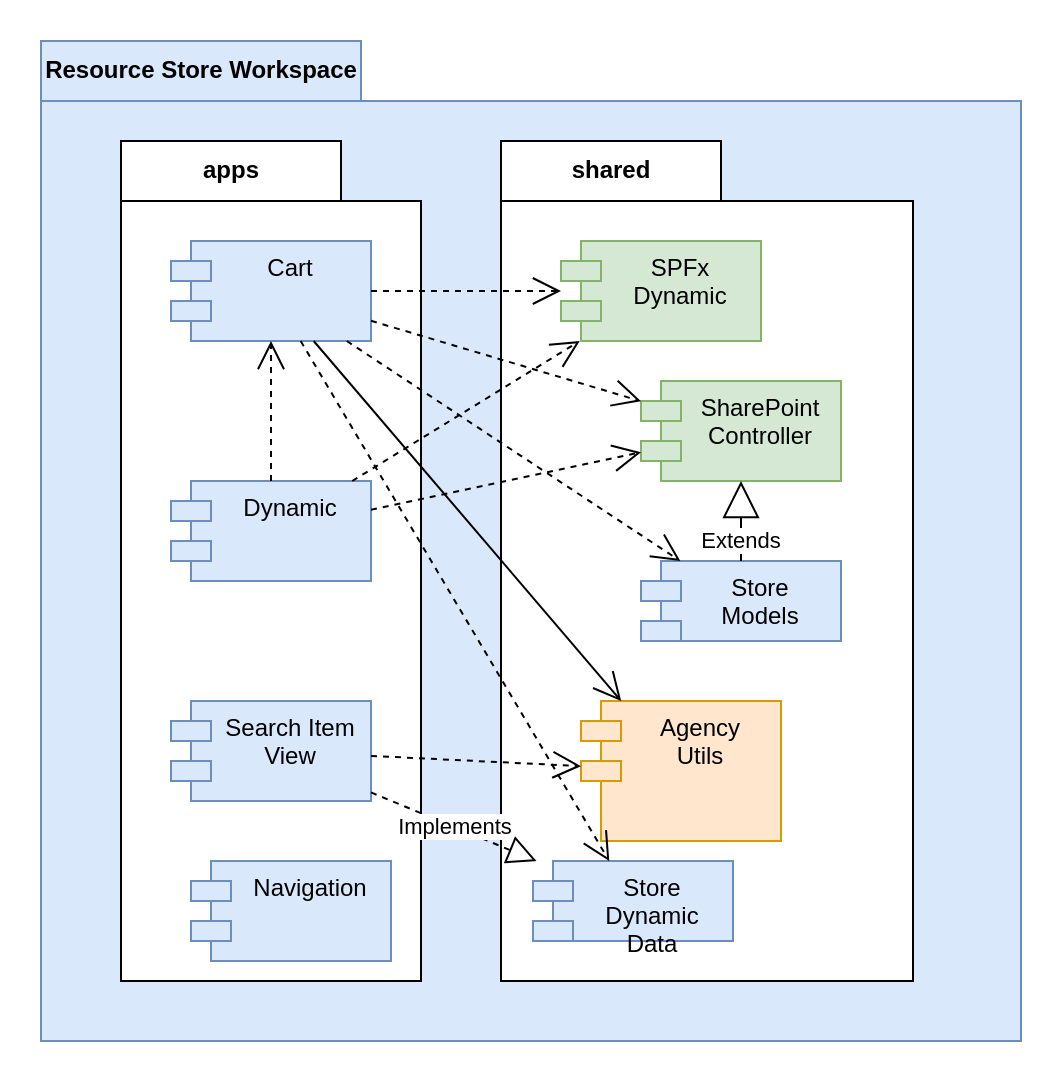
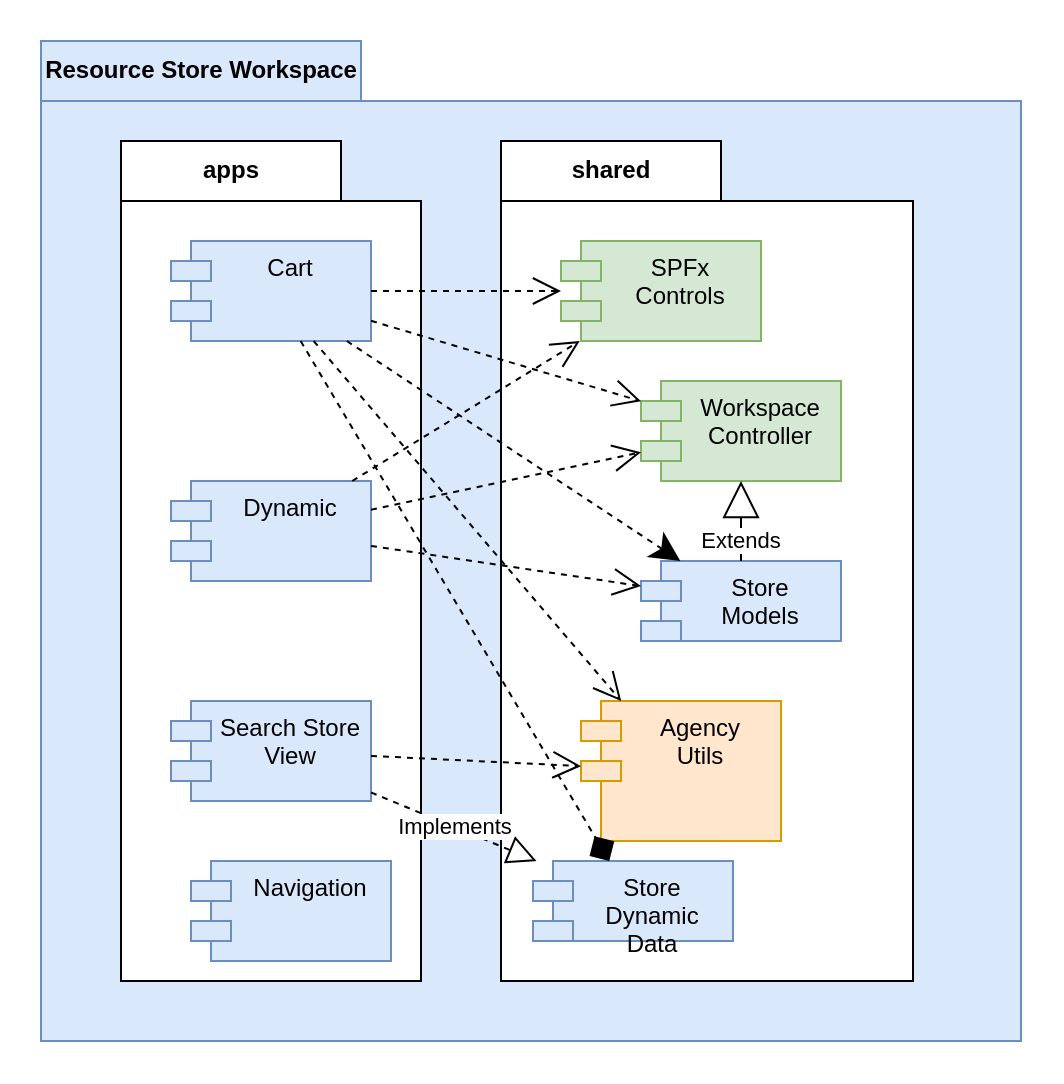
node "SPFx Dynamic": label "SPFx Dynamic" -> "SPFx Controls"
node "SharePoint Controller": label "SharePoint Controller" -> "Workspace Controller"
edge "Dynamic" -> "Cart": now "Dynamic" -> "Store Models"
edge "Cart" -> "Store Models": arrowhead open -> classic
edge "Cart" -> "Agency Utils": style solid -> dashed
node "Search Item View": label "Search Item View" -> "Search Store View"
edge "Cart" -> "Store Dynamic Data": arrowhead open -> diamond
